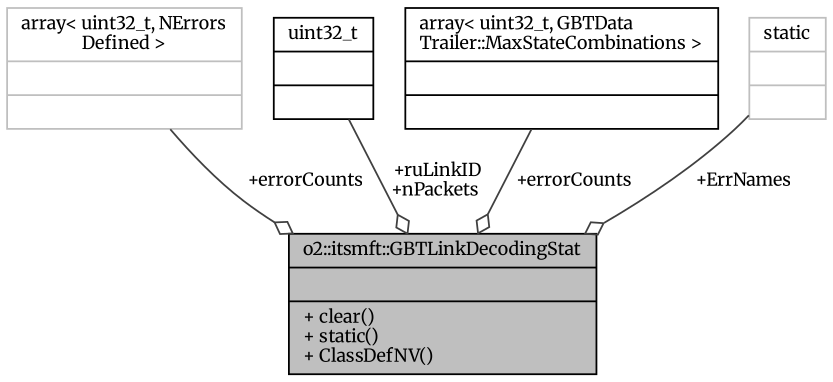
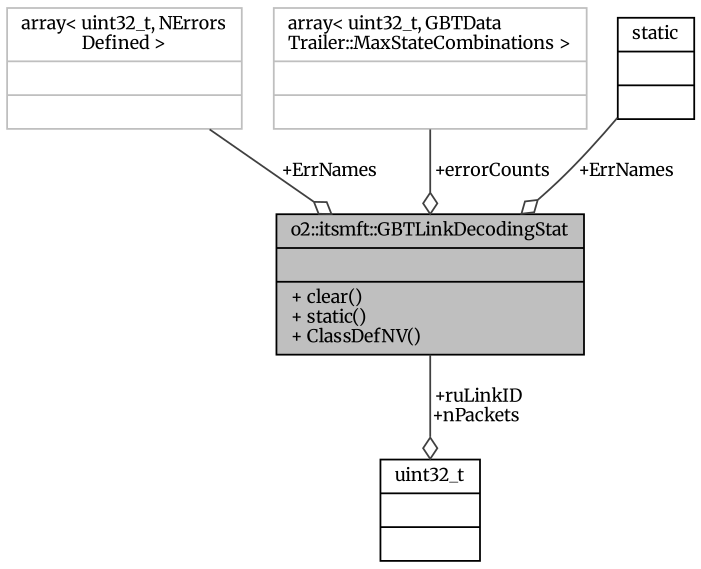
node "array< uint32_t, GBTData": color black -> grey75
node "static": color grey75 -> black
edge "uint32_t" -> "o2::itsmft::GBTLinkDecodingStat": reversed
edge "array< uint32_t, NErrors" -> "o2::itsmft::GBTLinkDecodingStat": label " +errorCounts" -> " +ErrNames"
